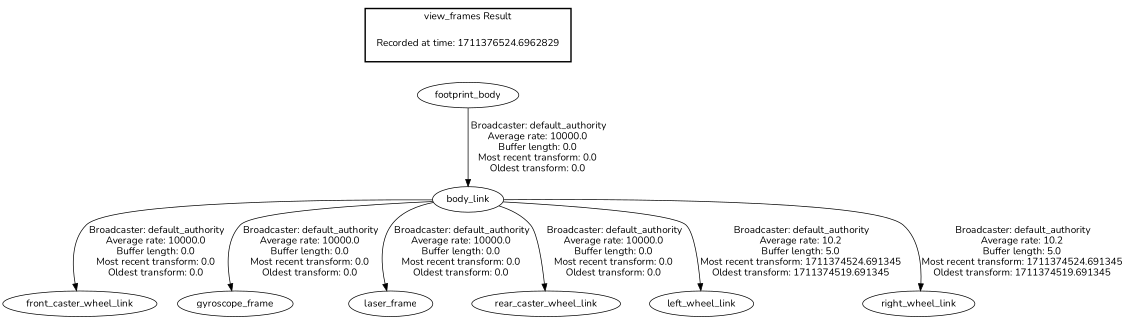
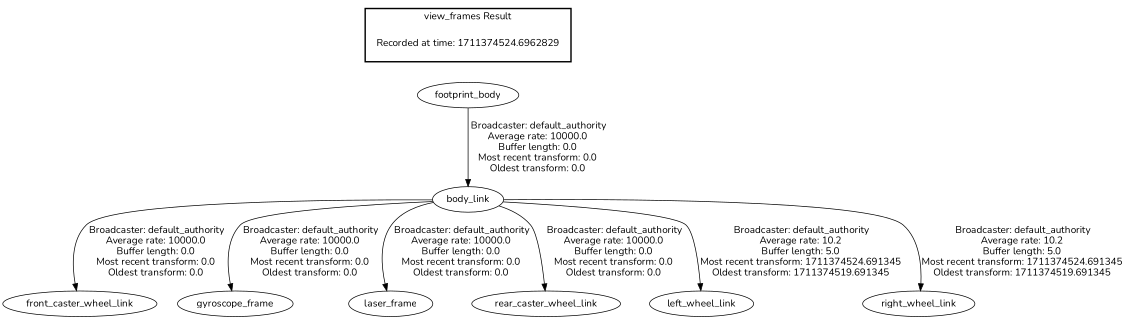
node "Recorded at time: 1711376524.6962829": label "Recorded at time: 1711376524.6962829" -> "Recorded at time: 1711374524.6962829"
